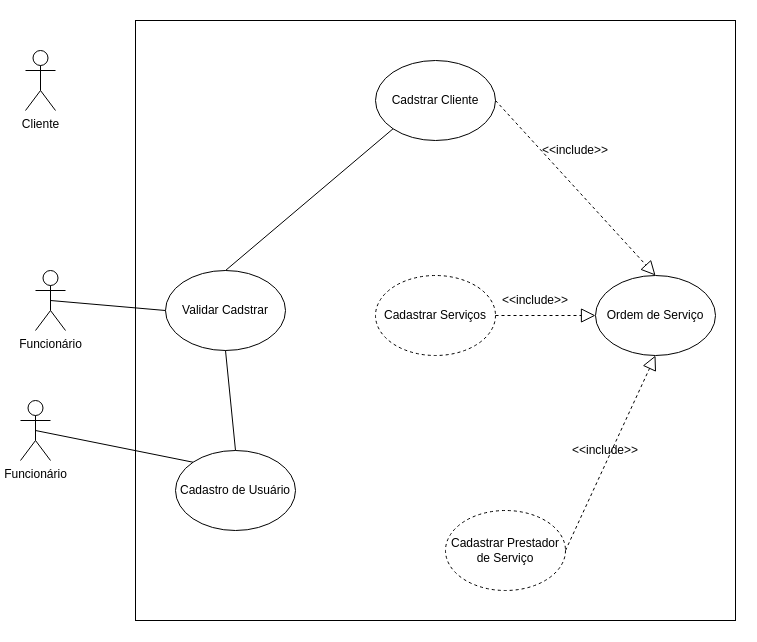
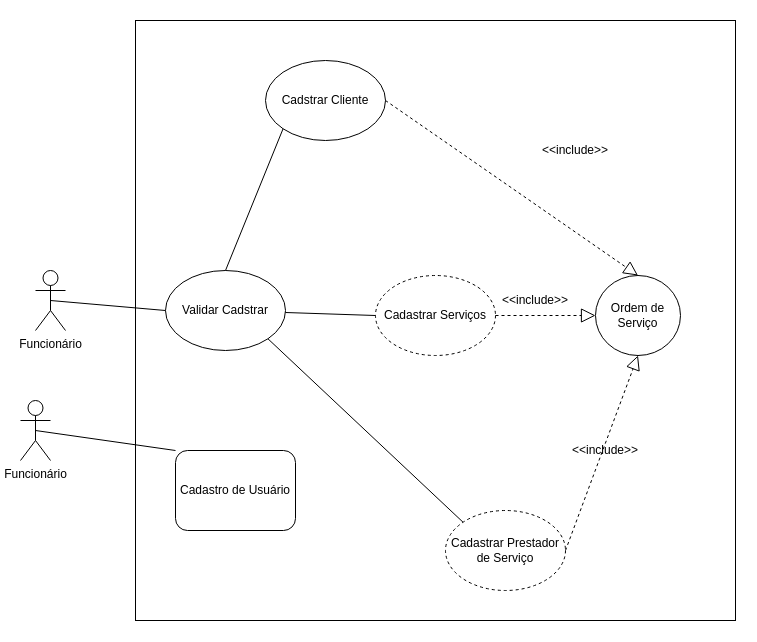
node "Cliente": removed
node "Cadstrar Cliente": moved (436, 101) -> (326, 101)
edge "Validar Cadstrar" -- "Cadastrar Serviços": added
node "Ordem de Serviço": size 120x80 -> 85x80
edge "Validar Cadstrar" -- "Cadastro de Usuário": removed
edge "Validar Cadstrar" -- "Cadastrar Prestador de Serviço": added
node "Cadastro de Usuário": shape ellipse -> rounded rectangle
